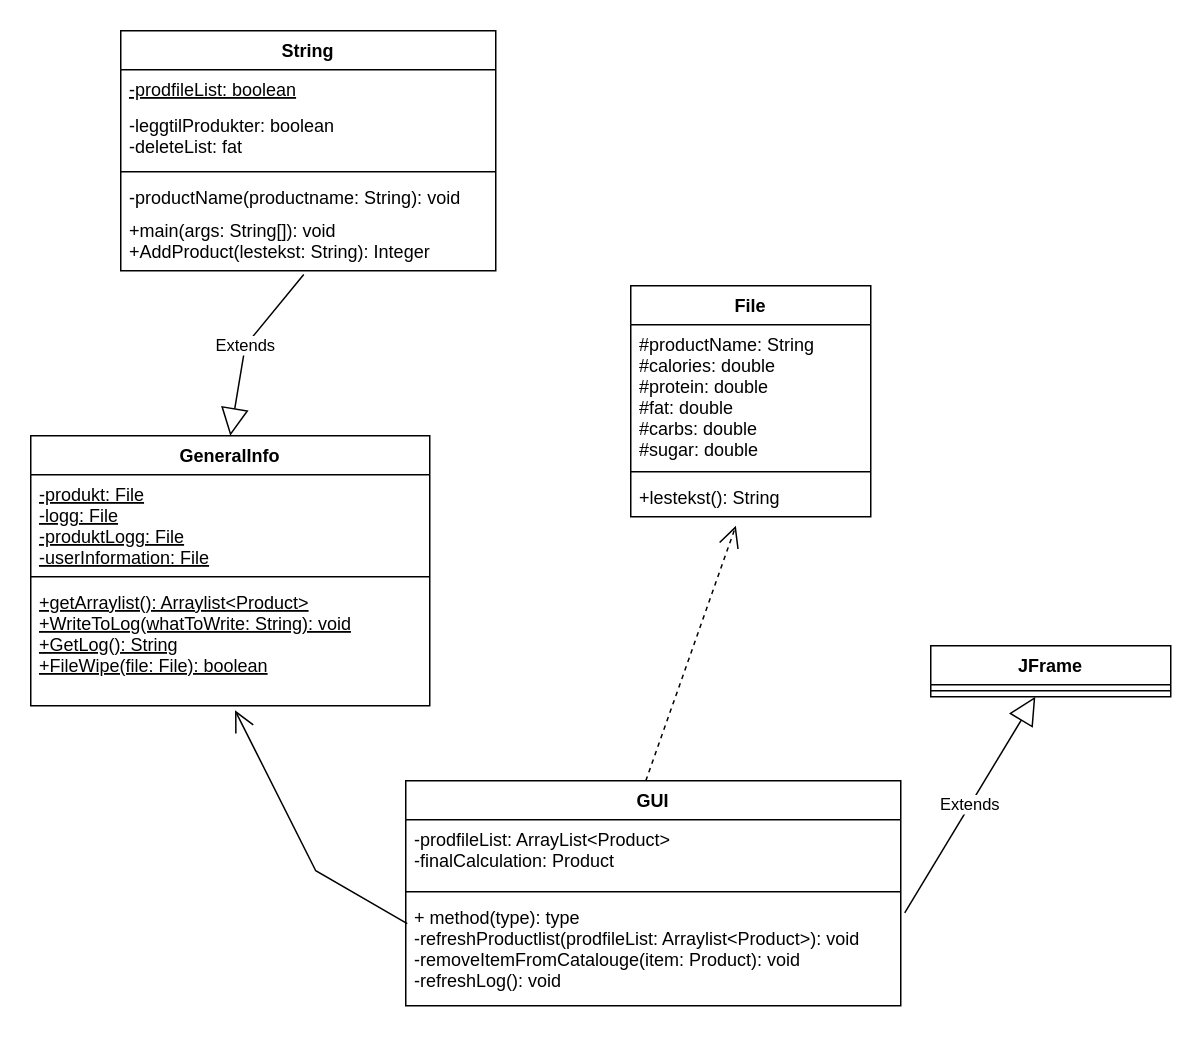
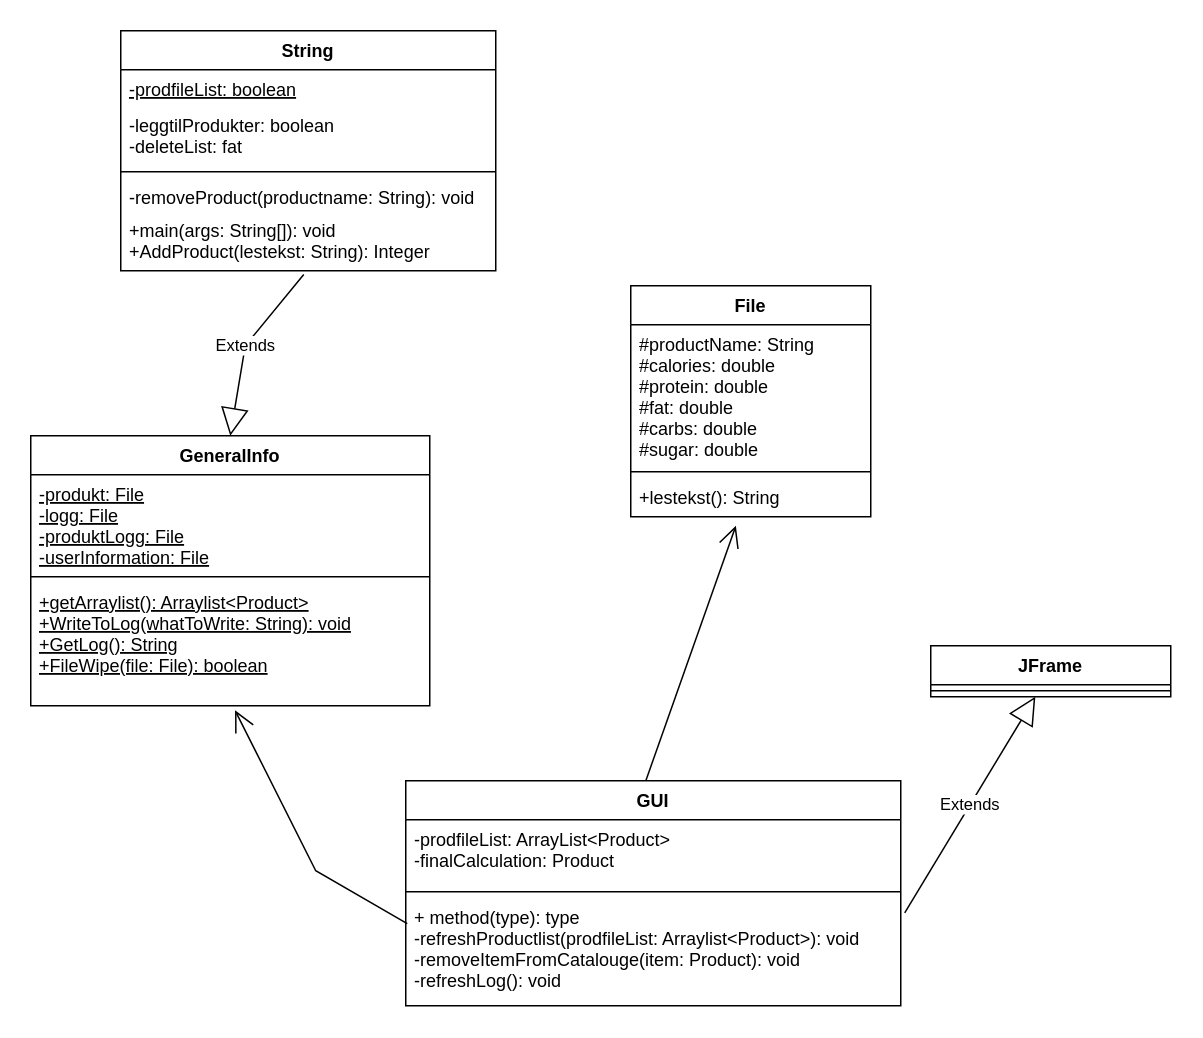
node "-productName(productname: String): void": label "-productName(productname: String): void" -> "-removeProduct(productname: String): void"
edge "GUI" -> "+lestekst(): String": style dashed -> solid
